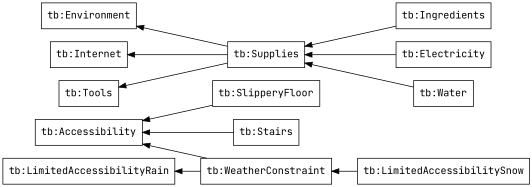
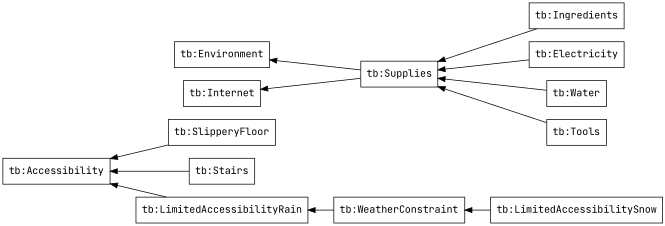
edge "tb:Supplies" -> "tb:Tools": reversed
edge "tb:WeatherConstraint" -> "tb:Accessibility": now "tb:LimitedAccessibilityRain" -> "tb:Accessibility"
